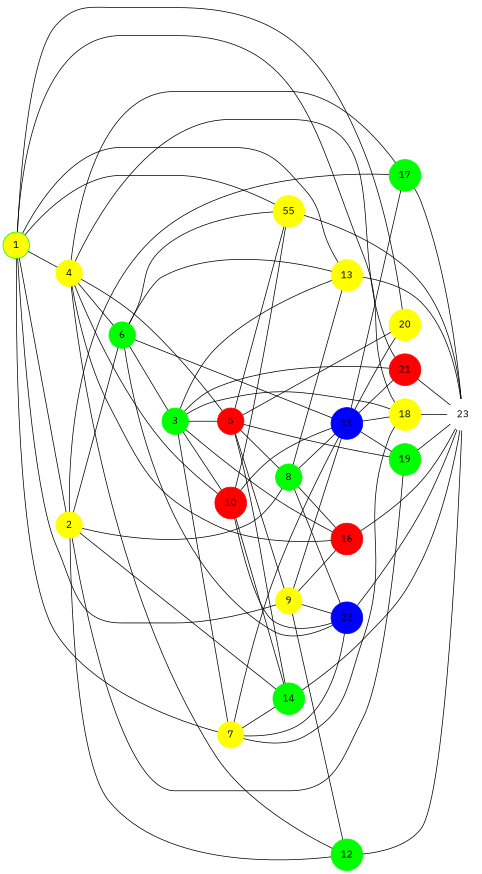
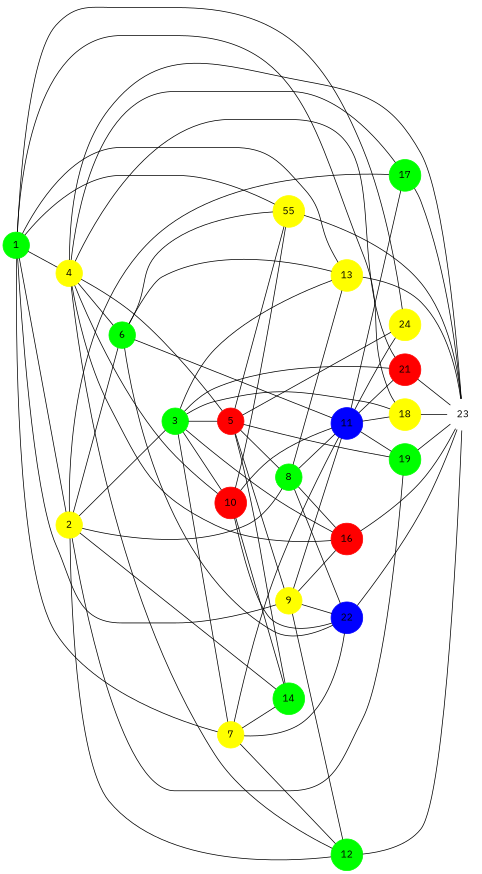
node "1": fillcolor yellow -> green
node "20": label "20" -> "24"
edge "6" -- "3": now "2" -- "3"
edge "23" -- "14": now "23" -- "4"
edge "18" -- "7": now "12" -- "7"
